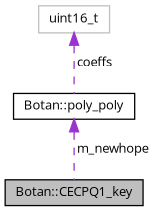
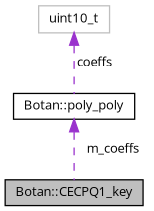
node "uint16_t": label "uint16_t" -> "uint10_t"
edge "Botan::CECPQ1_key" -> "Botan::poly_poly": label " m_newhope" -> " m_coeffs"
